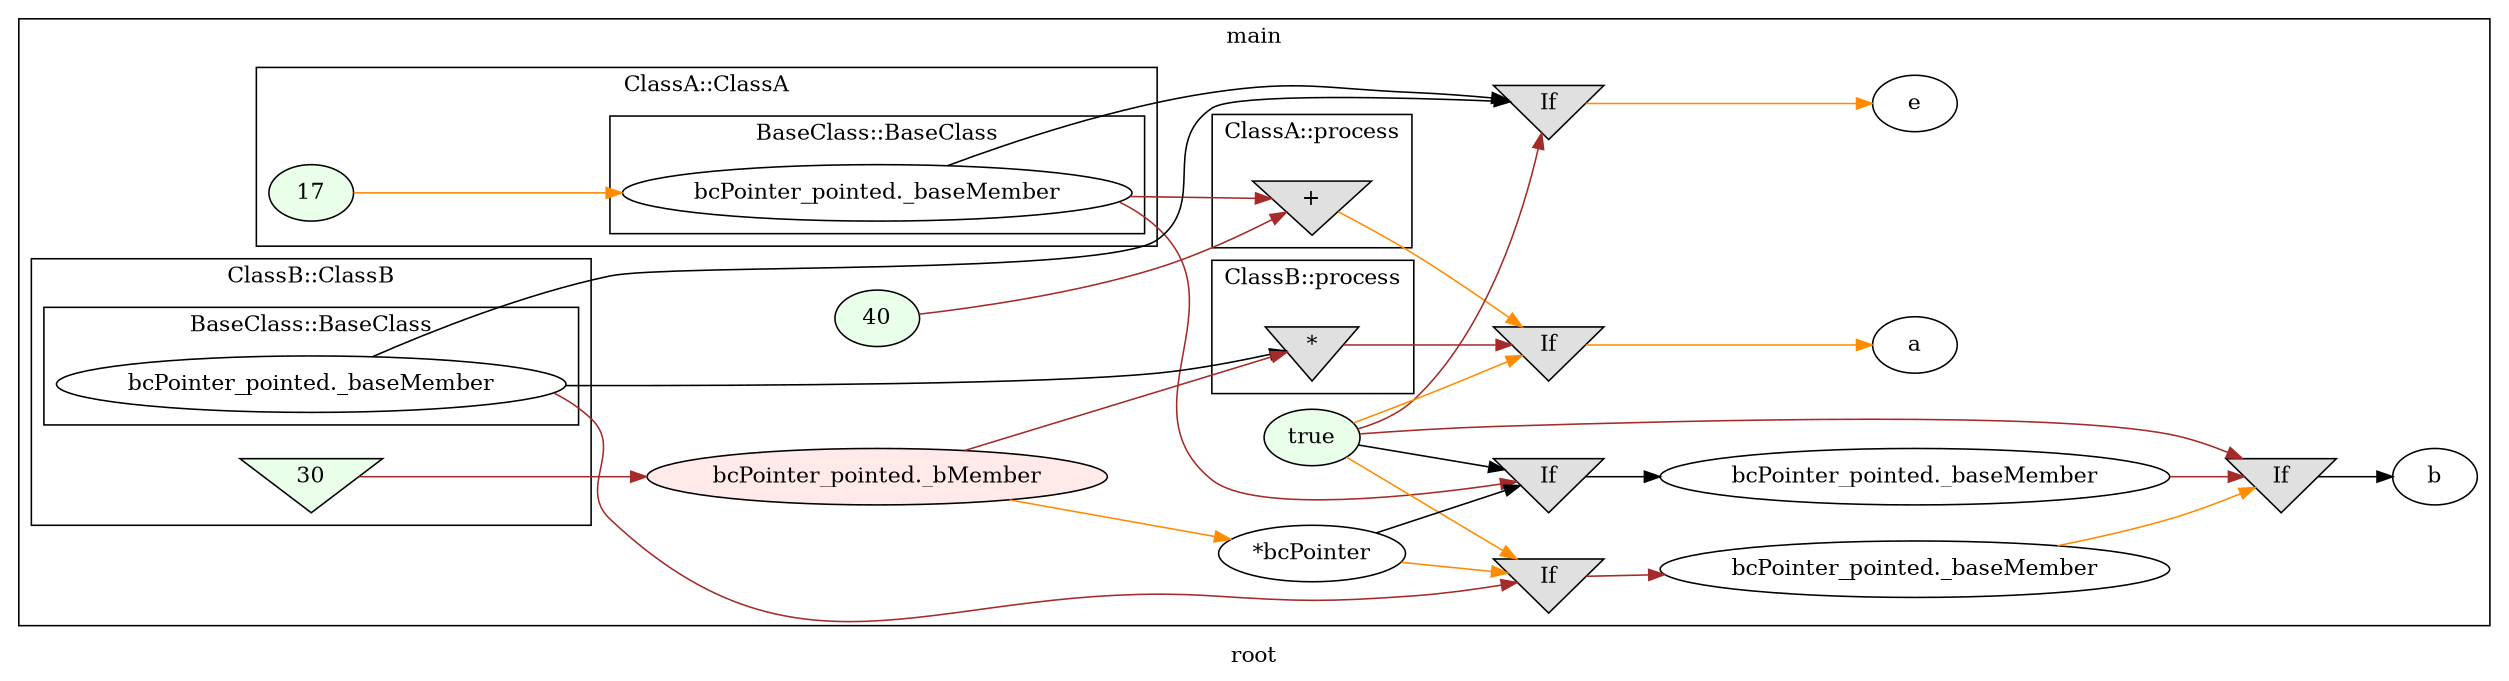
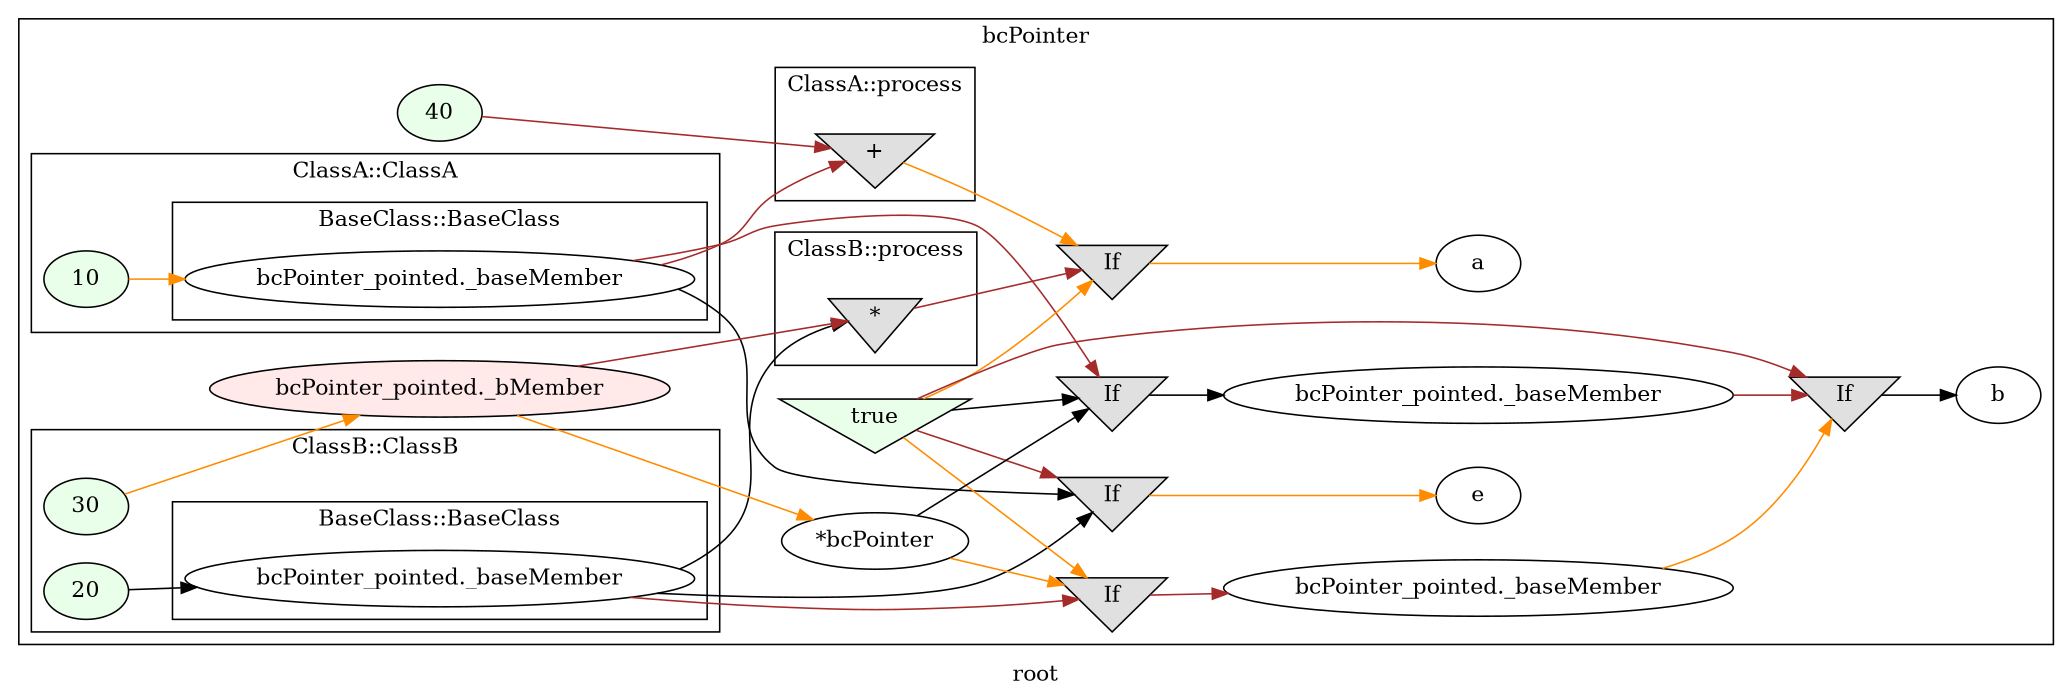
cluster "main": label "main" -> "bcPointer"
node "17": label "17" -> "10"
node "true": shape ellipse -> invtriangle
node "30": shape invtriangle -> ellipse
edge "30" -> "bcPointer_pointed._bMember": color brown -> darkorange
node "20": added
